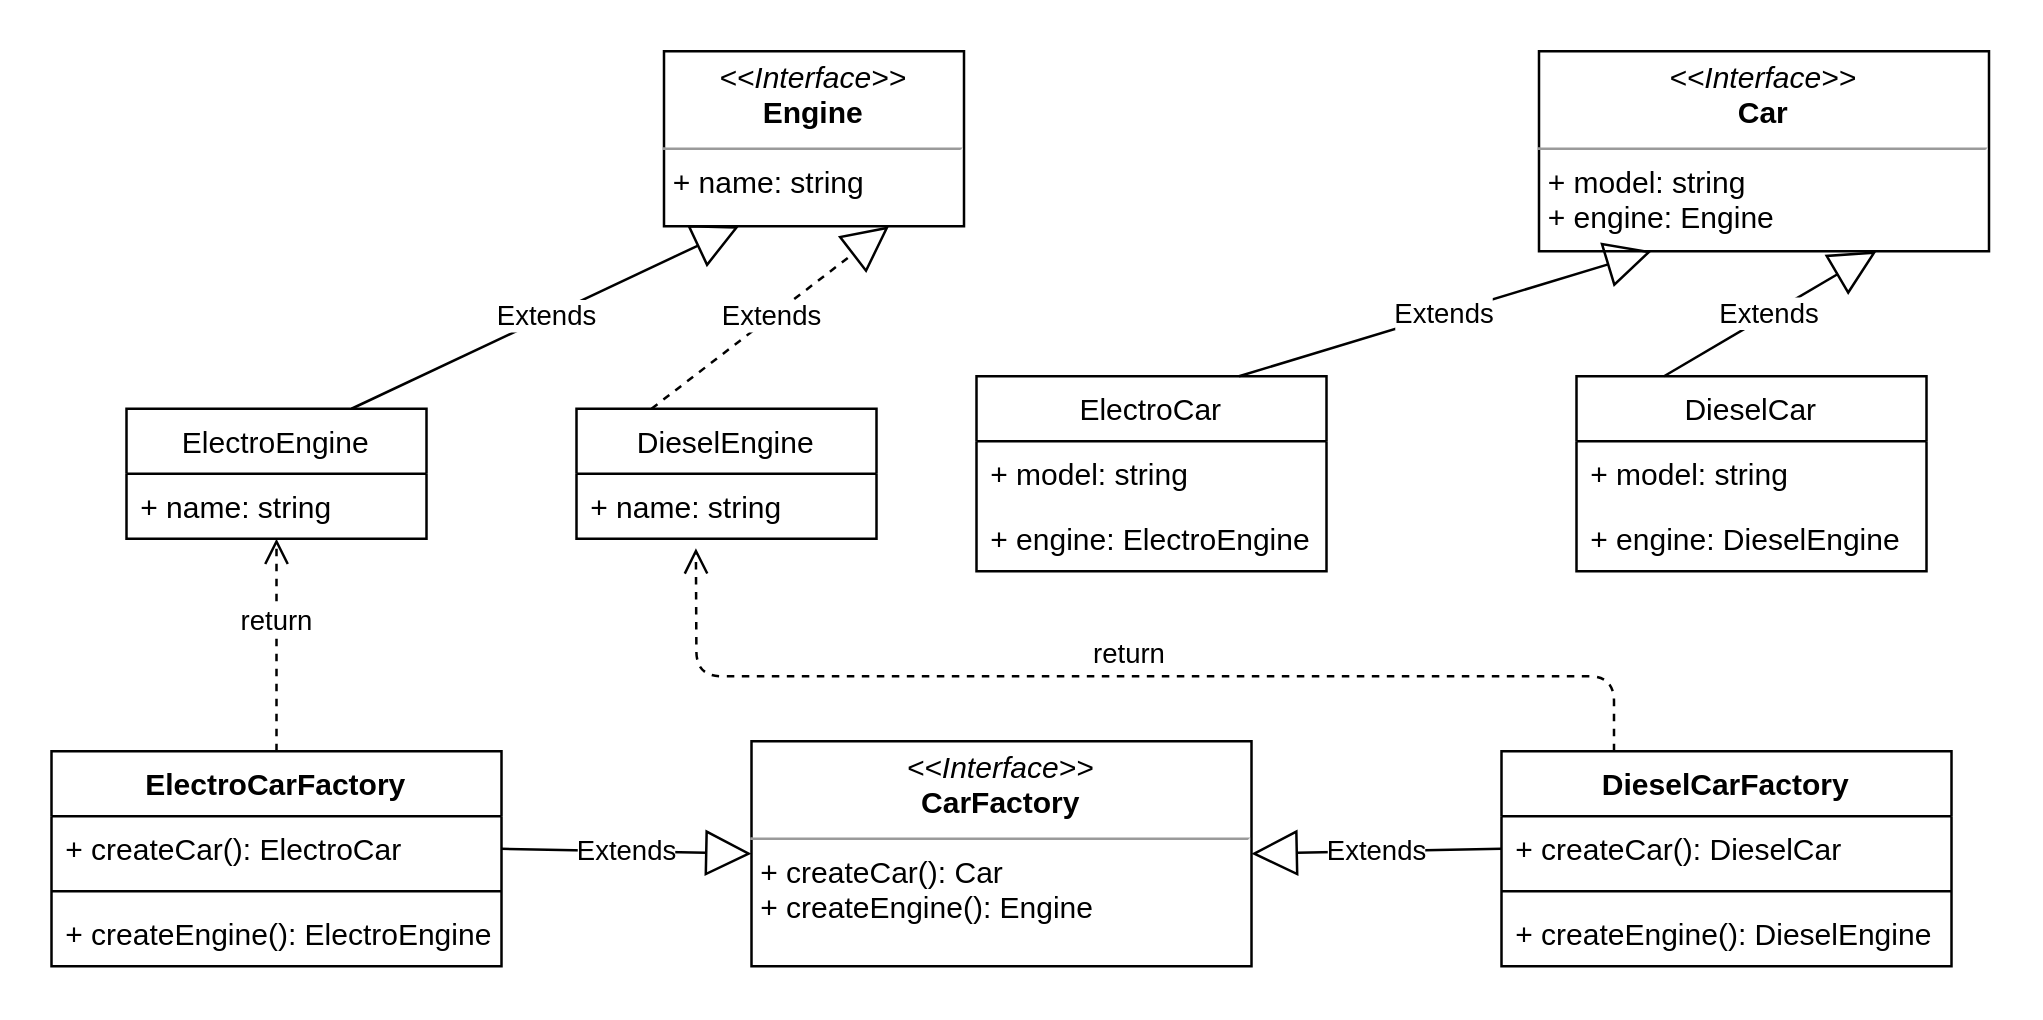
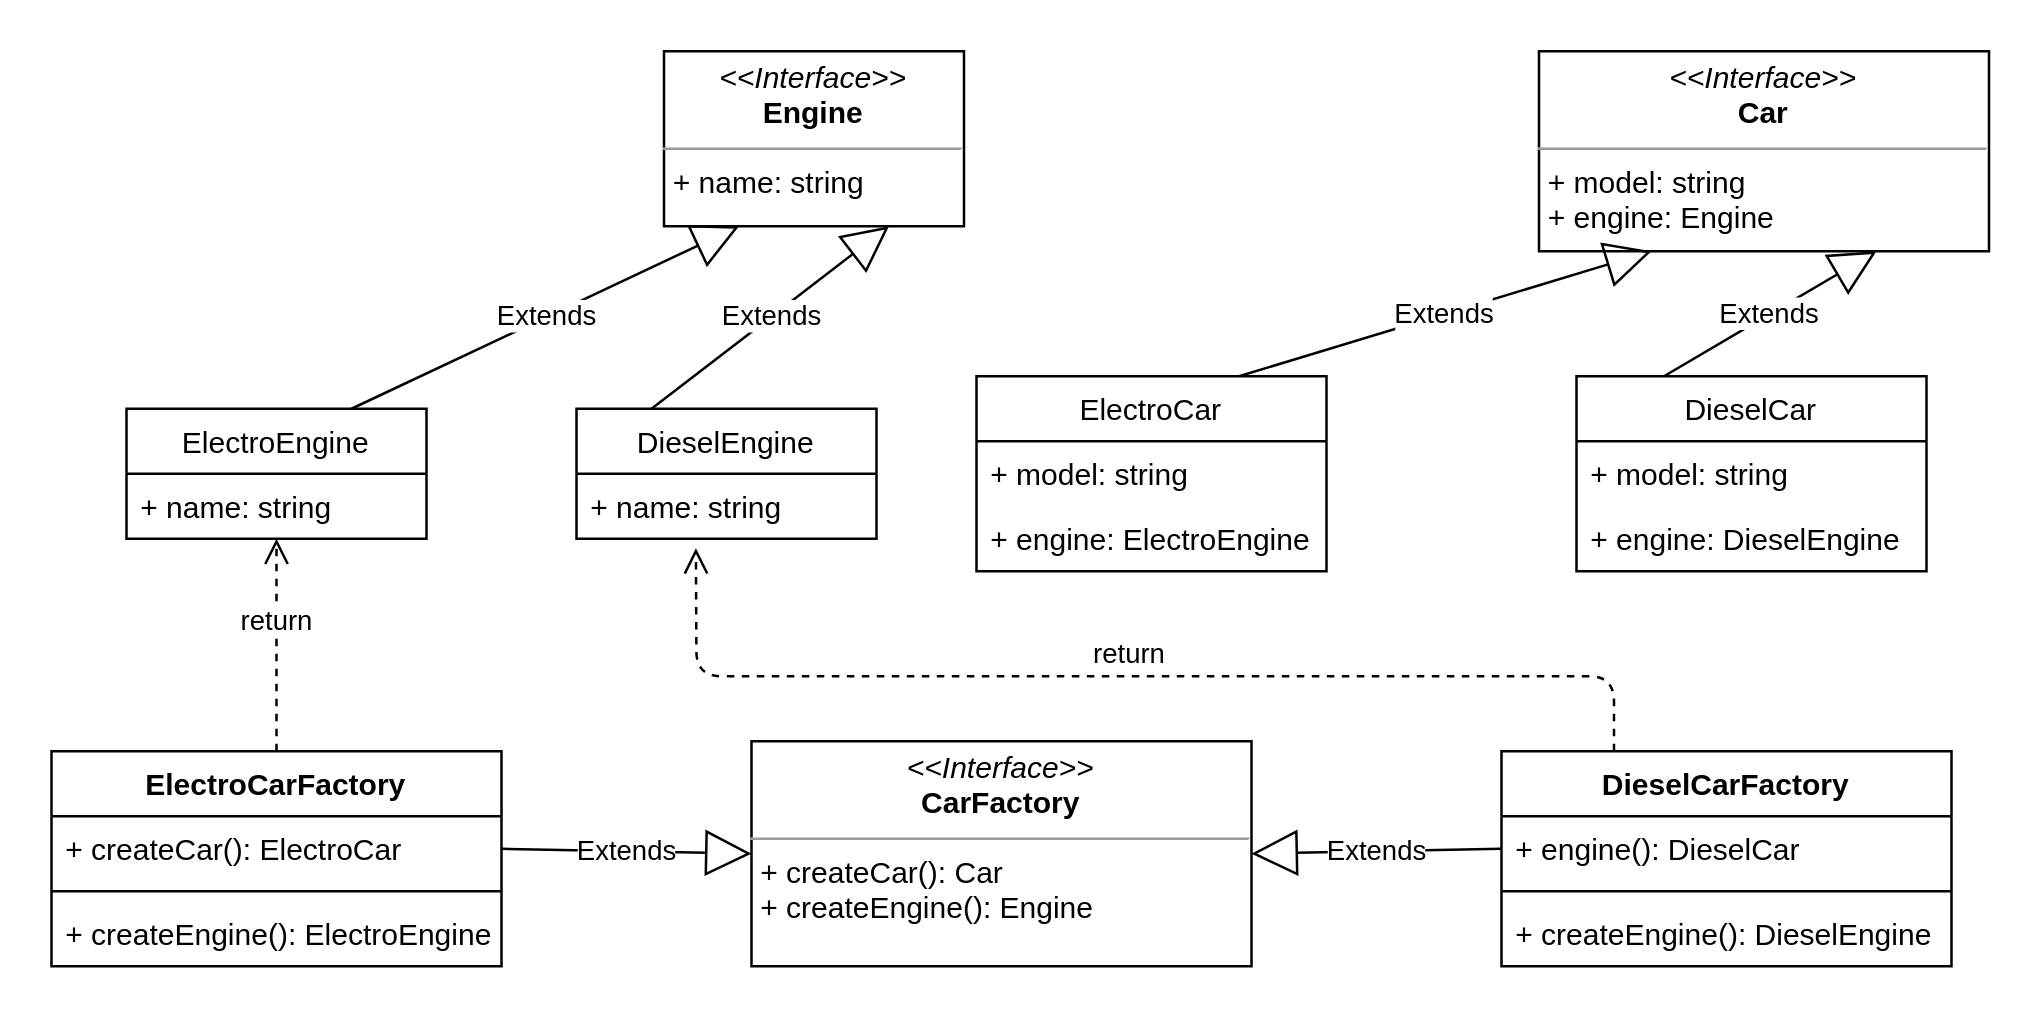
edge "DieselEngine" -> "<<Interface>> Engine + name: string": style dashed -> solid
node "+ createCar(): DieselCar": label "+ createCar(): DieselCar" -> "+ engine(): DieselCar"
